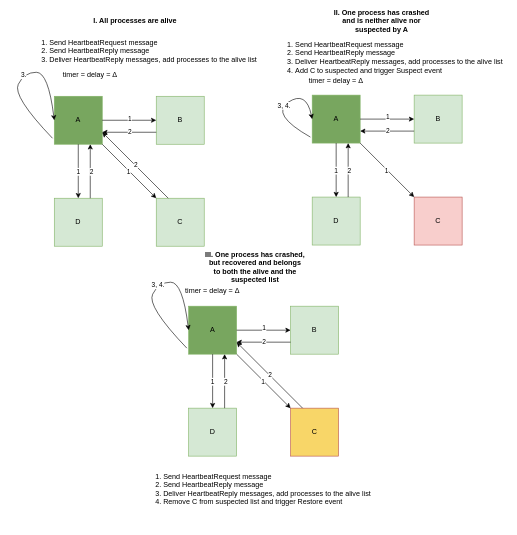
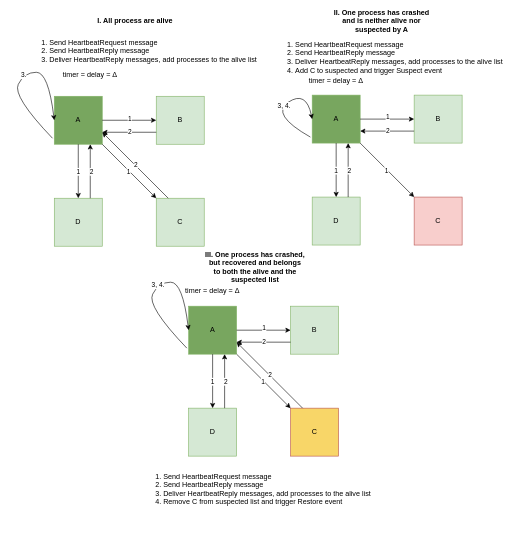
node "I. All processes are alive": label "I. All processes are alive" -> "I. All process are alive"
